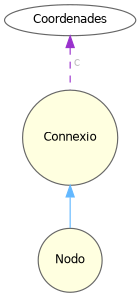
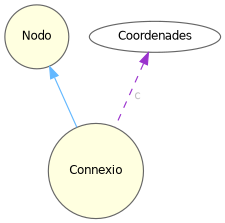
edge "Nodo" -> "Connexio": reversed
